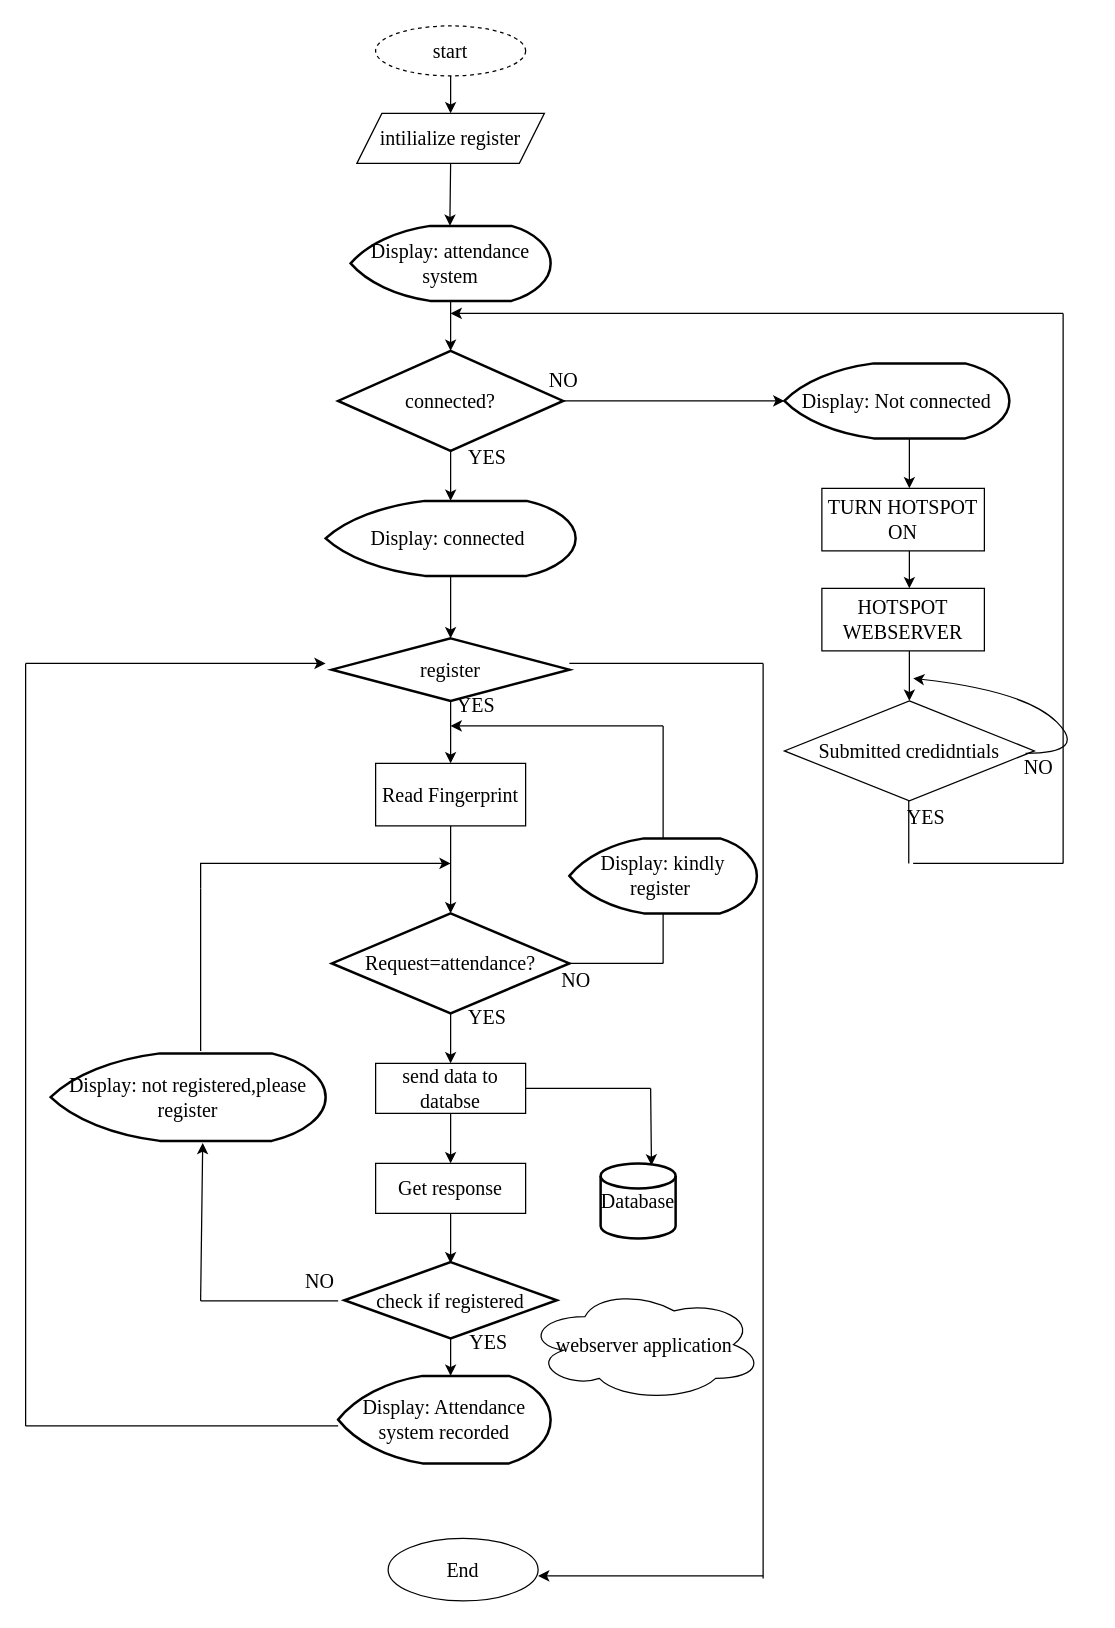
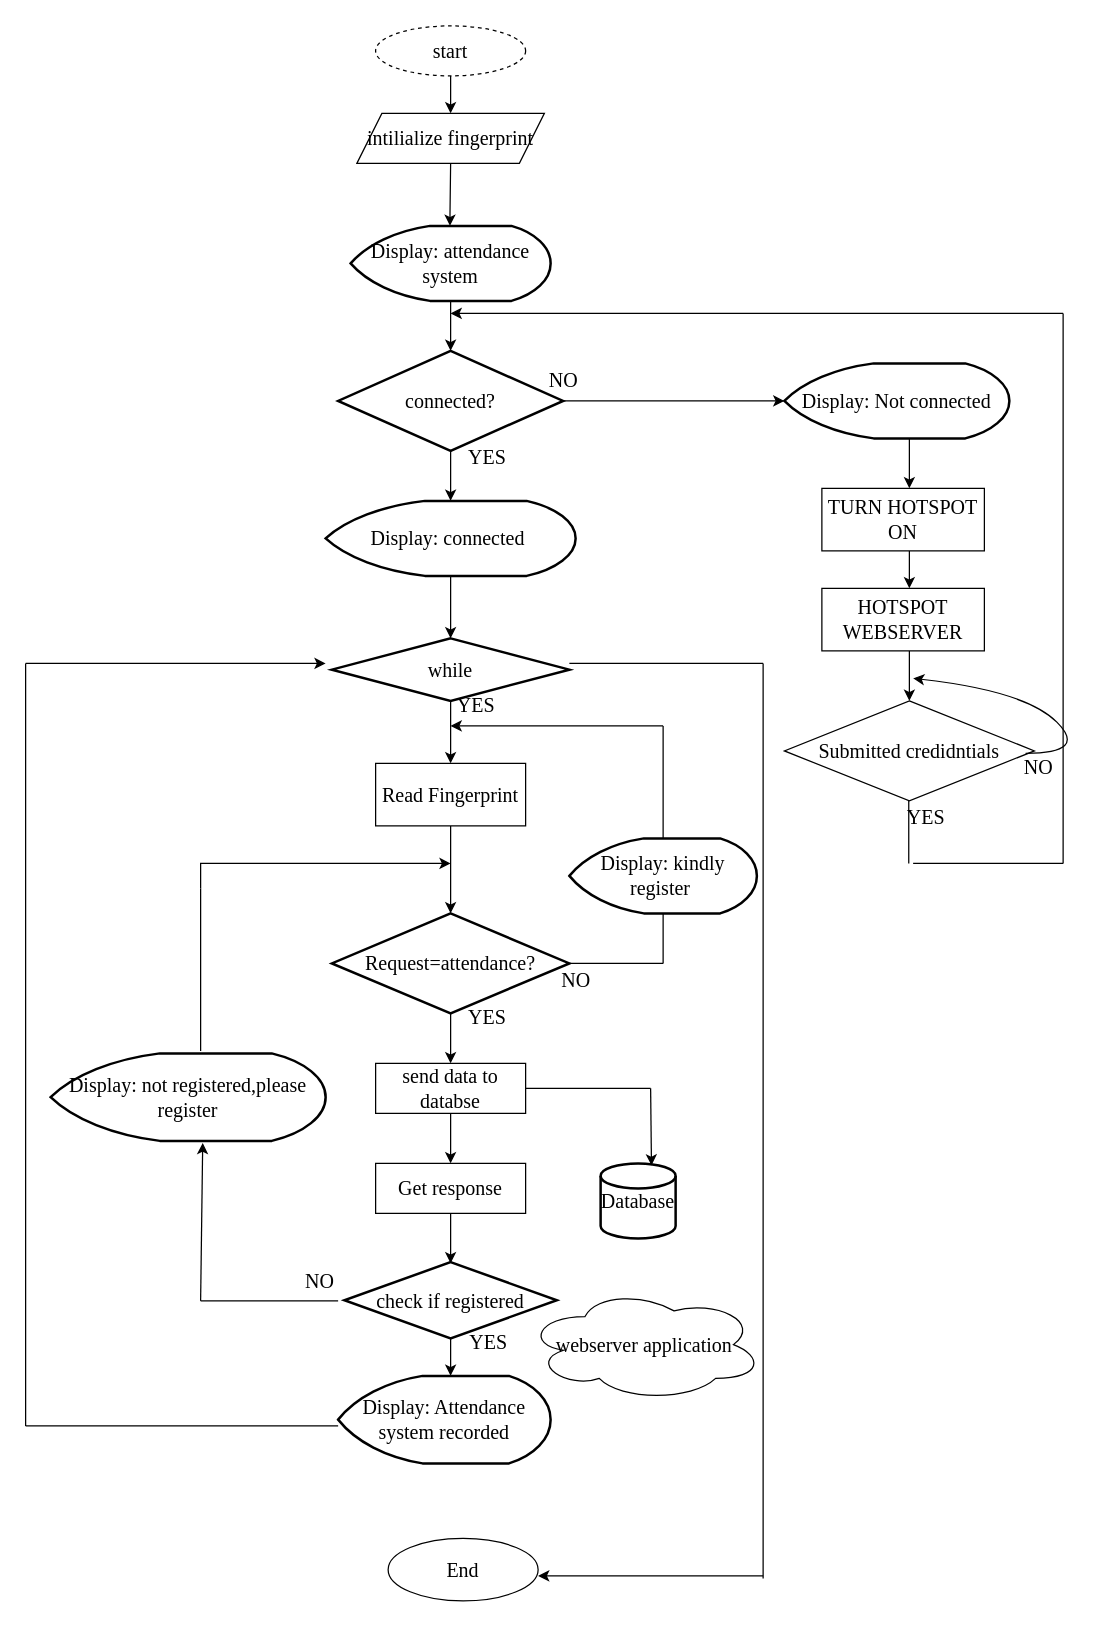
node "intilialize register": label "intilialize register" -> "intilialize fingerprint"
node "register": label "register" -> "while"
